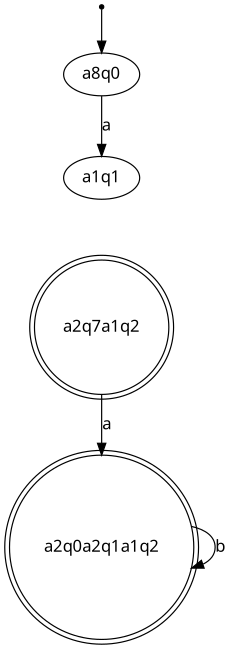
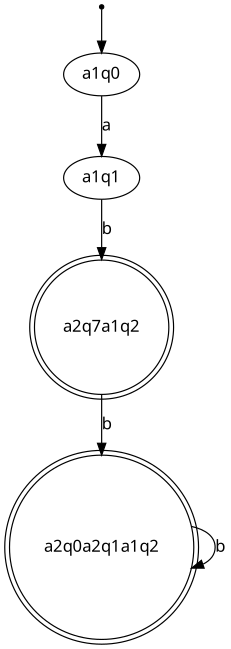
node "a8q0": label "a8q0" -> "a1q0"
edge "a1q1" -> "a2q7a1q2": added, label "b"
edge "a2q7a1q2" -> "a2q0a2q1a1q2": label "a" -> "b"
